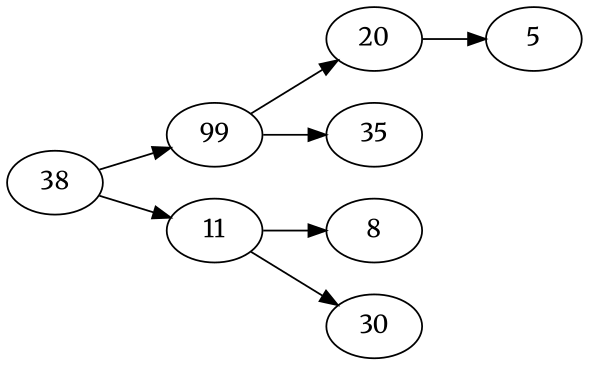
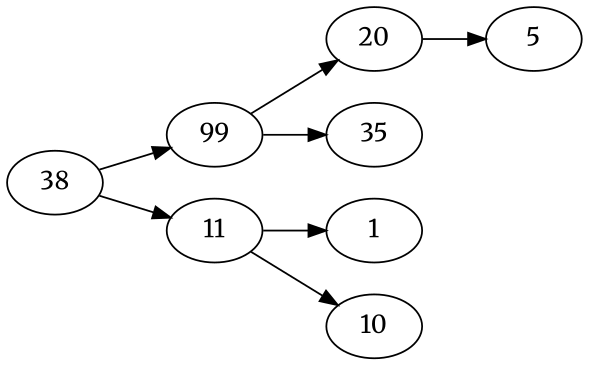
node "8": label "8" -> "1"
node "30": label "30" -> "10"
